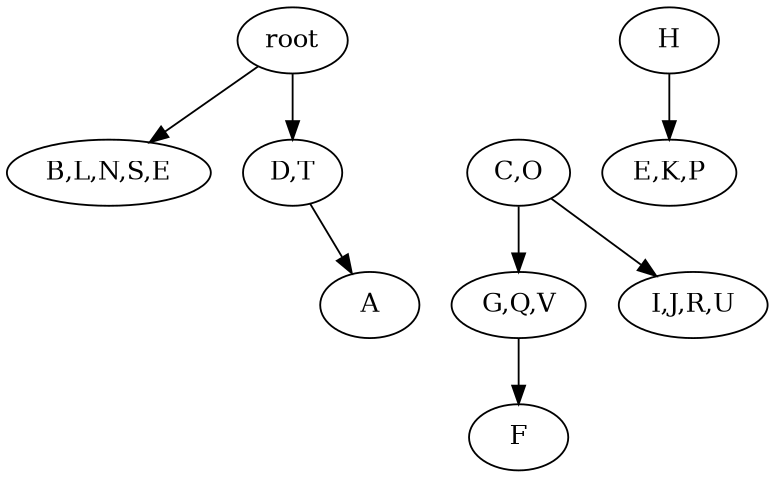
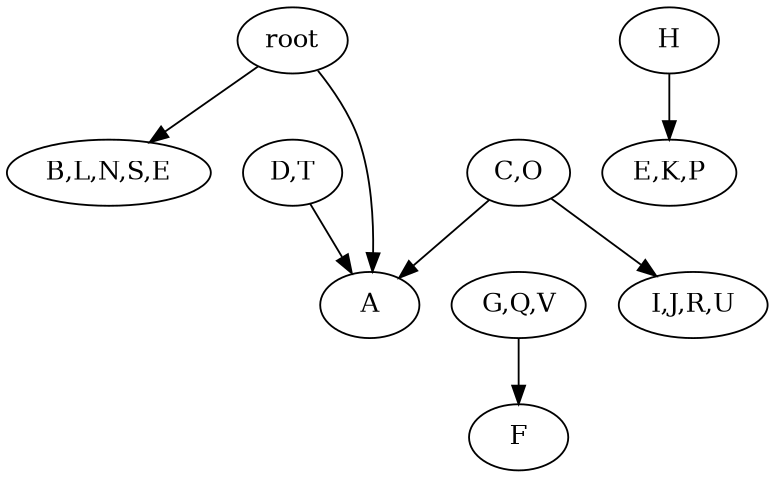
edge "root" -> "D,T": now "root" -> "A"
edge "C,O" -> "G,Q,V": now "C,O" -> "A"
